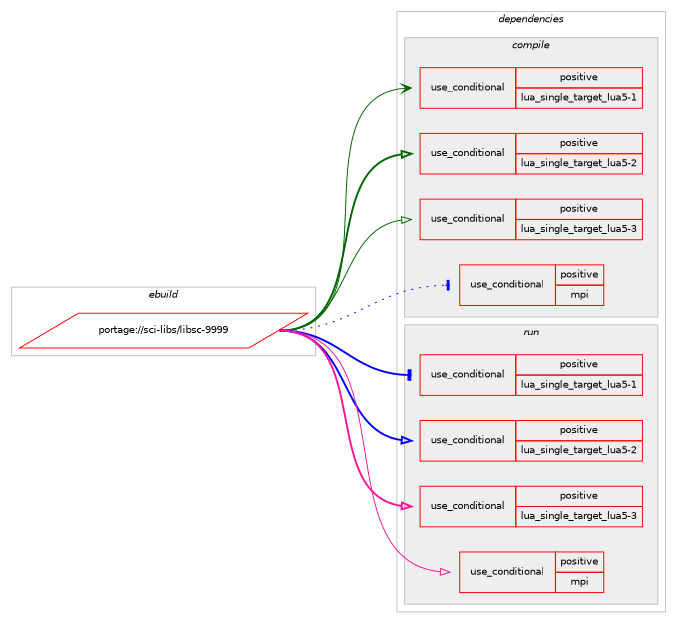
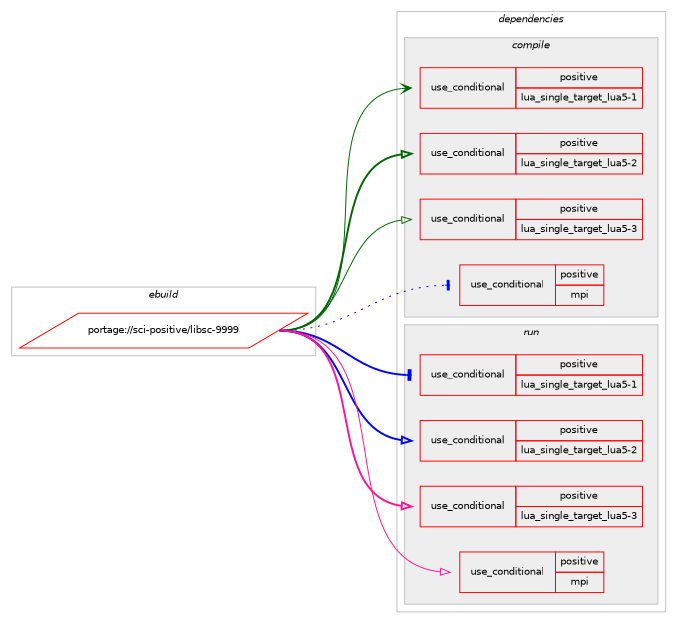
node "portage://sci-libs/libsc-9999": label "portage://sci-libs/libsc-9999" -> "portage://sci-positive/libsc-9999"
